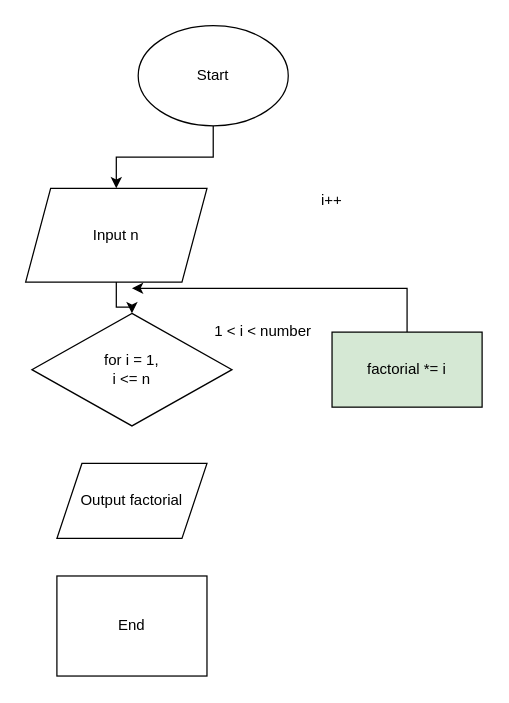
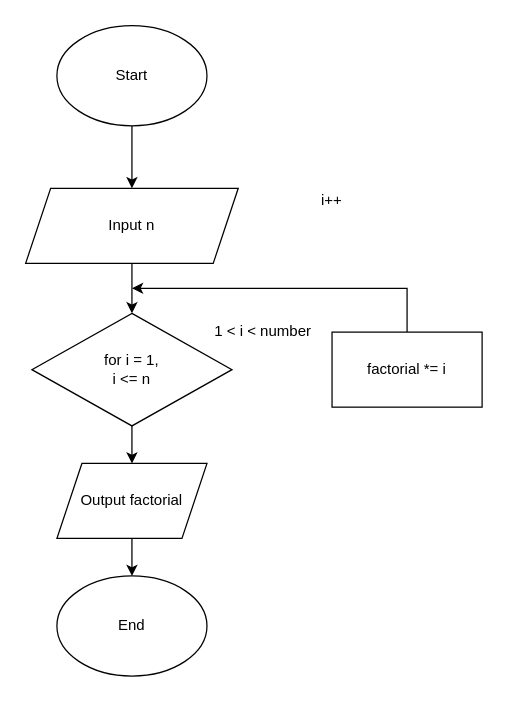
node "Start": moved (213, 76) -> (132, 76)
node "Input n": size 181x94 -> 213x75
node "factorial *= i": fillcolor #d5e8d4 -> #ffffff
edge "for i = 1, i <= n" -> "Output factorial": added
edge "Output factorial" -> "End": added
node "End": shape rectangle -> ellipse
